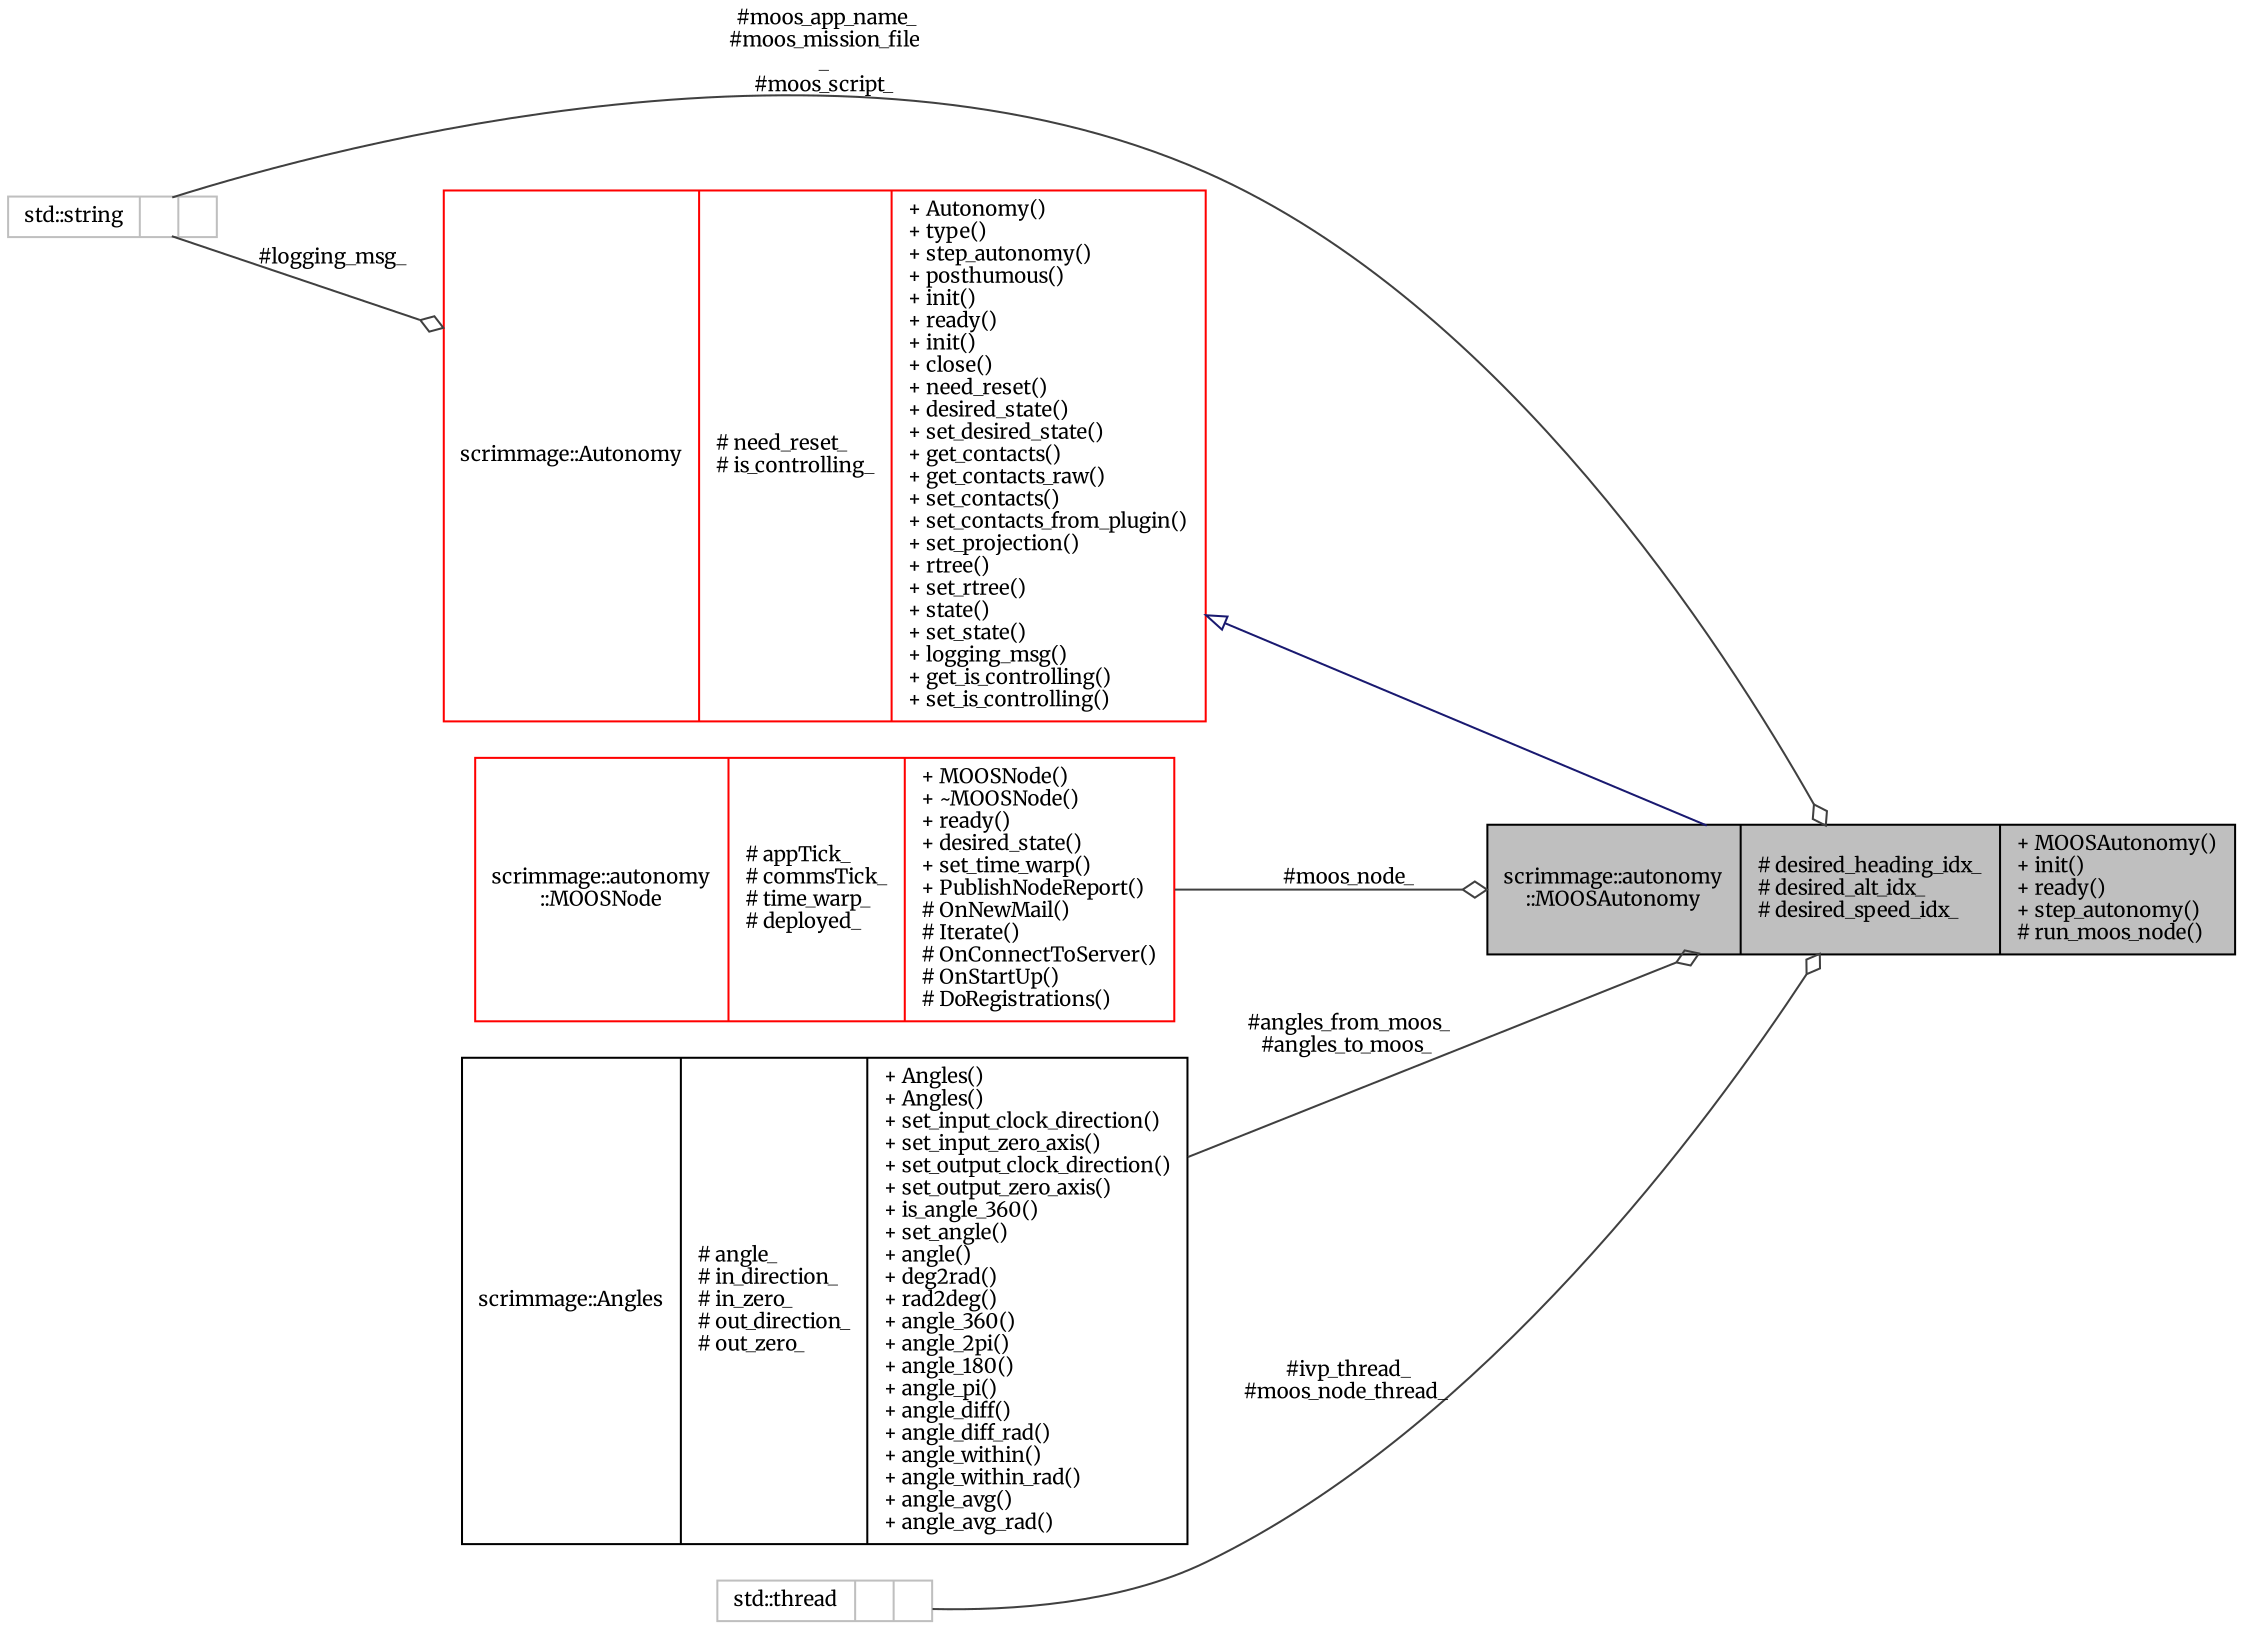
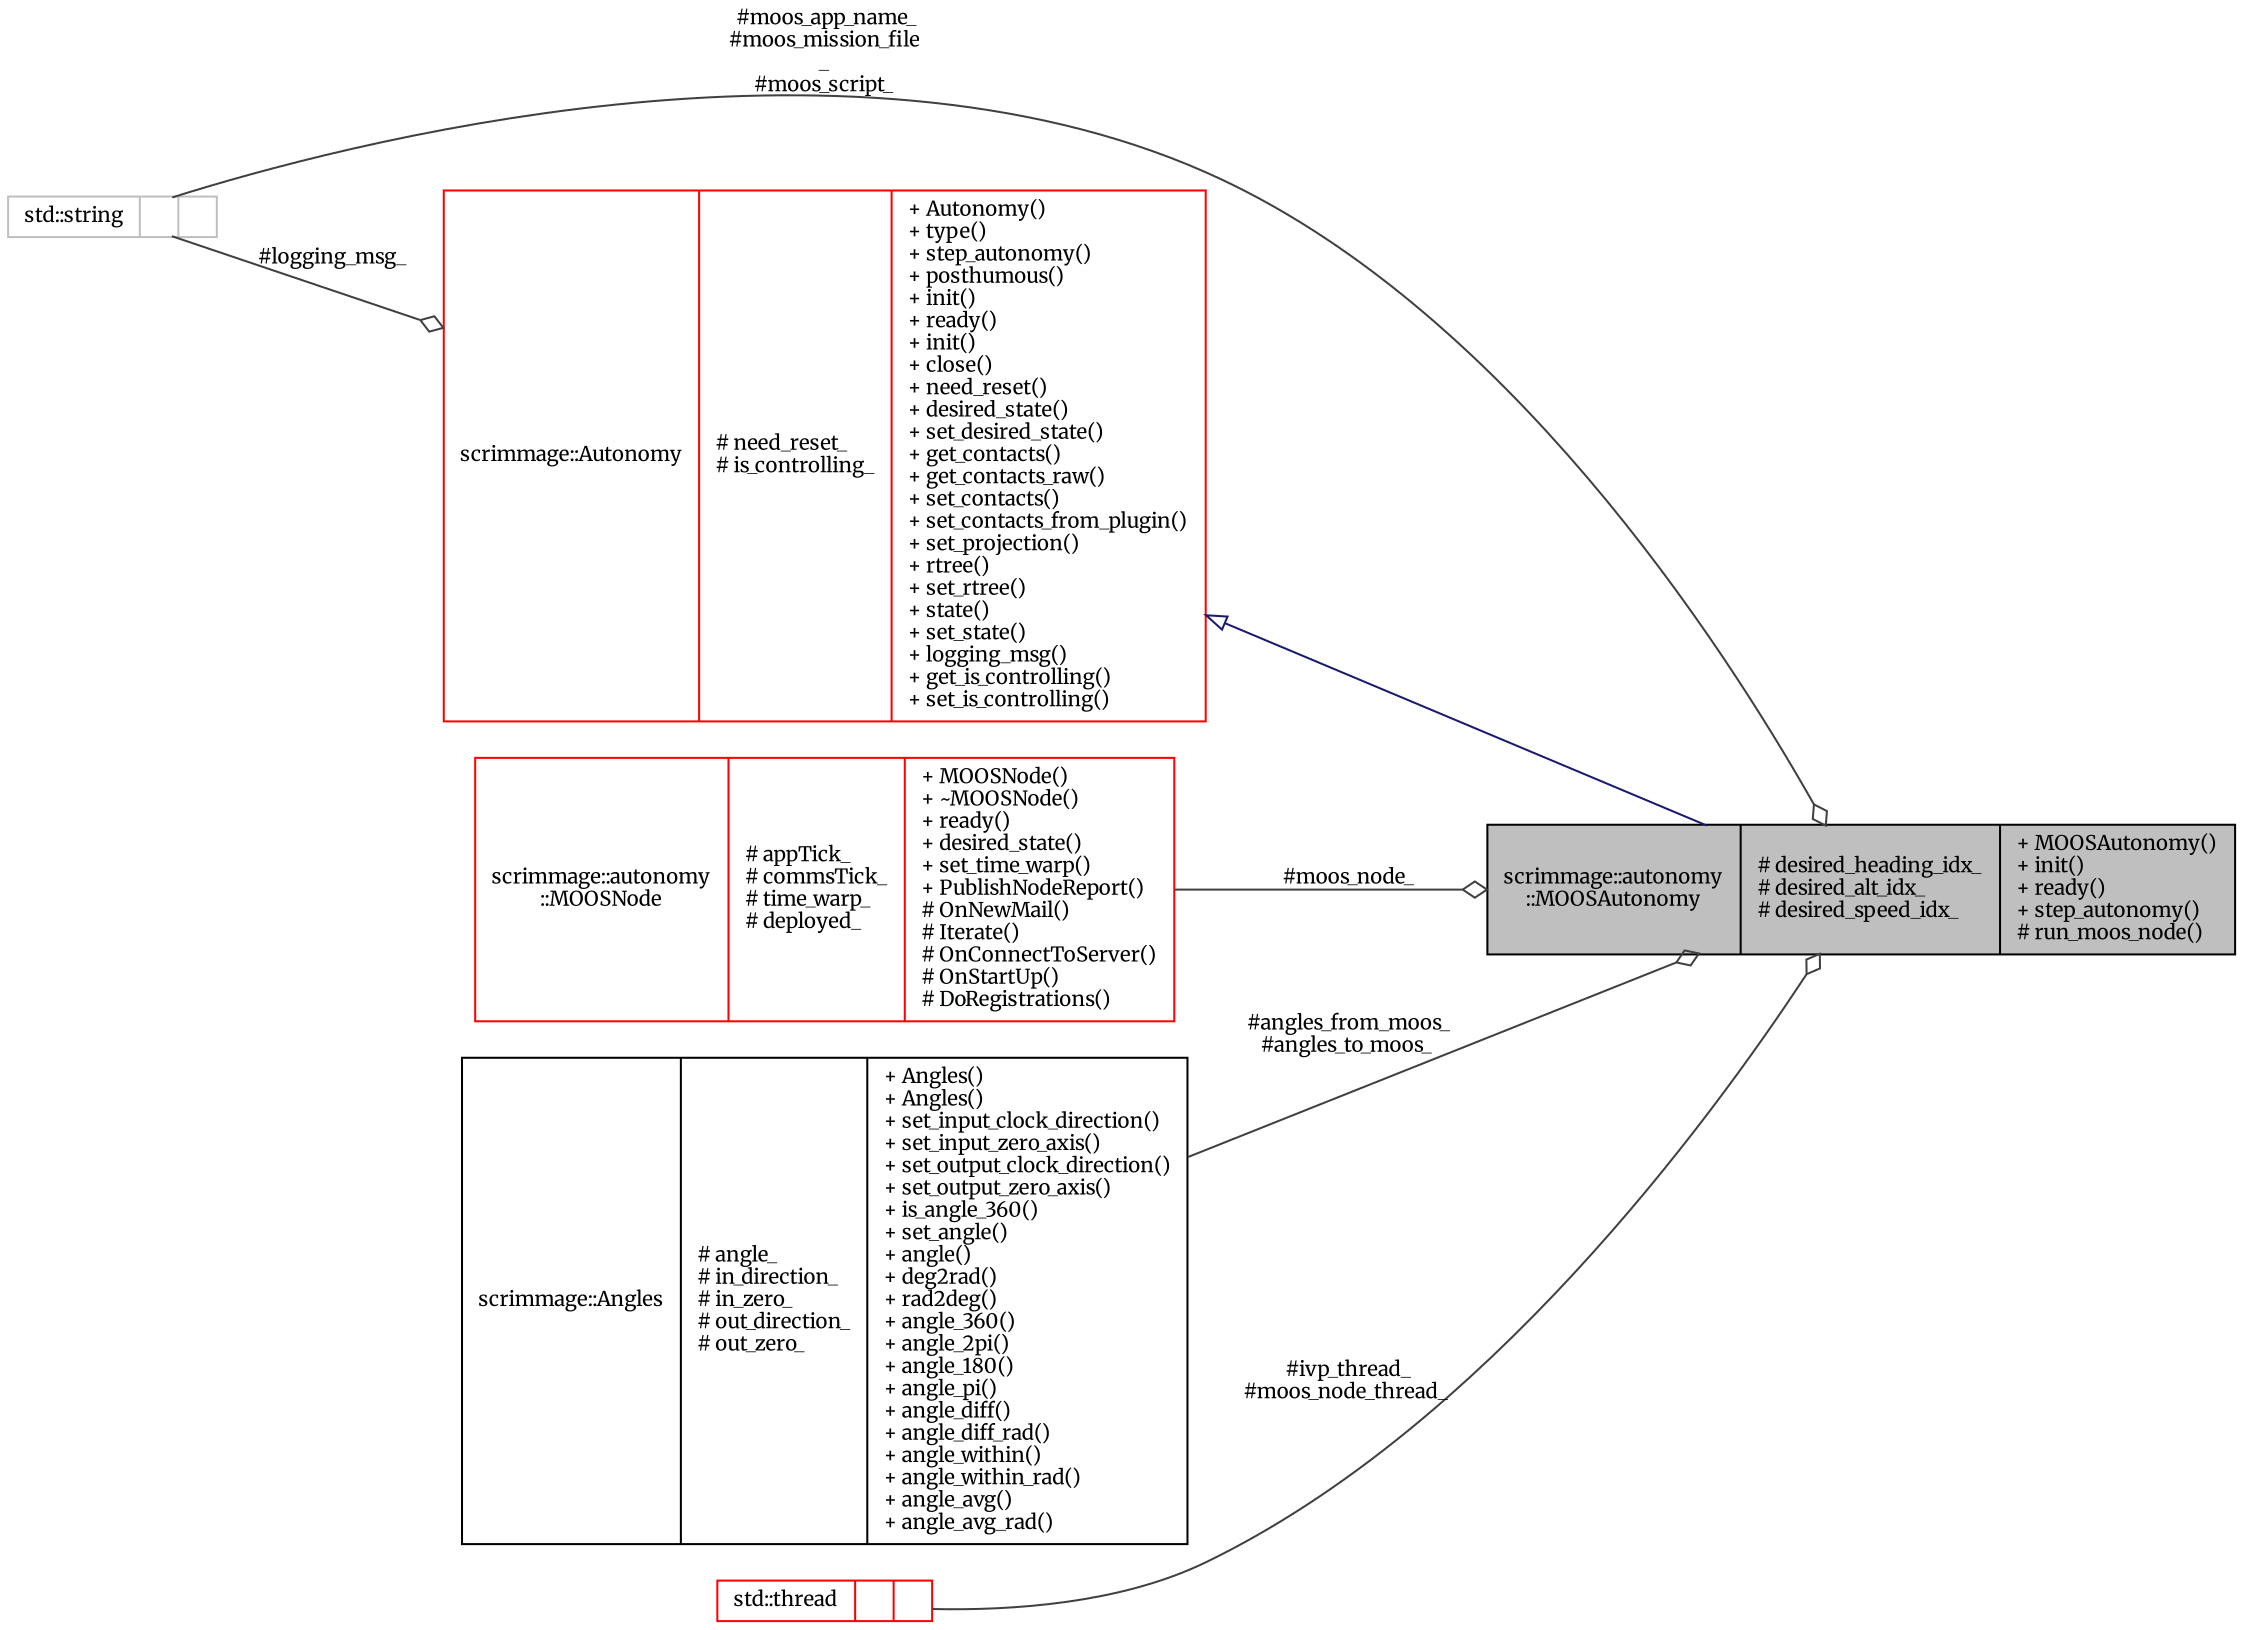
node "std::thread": color grey75 -> red
